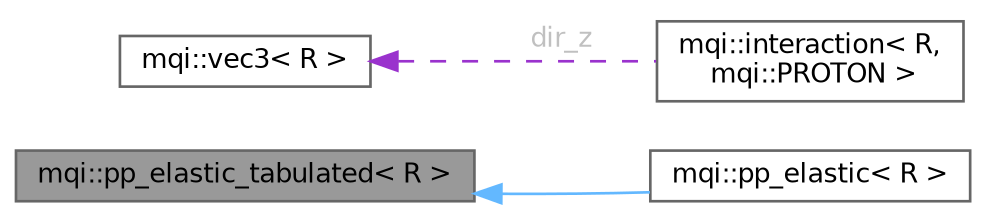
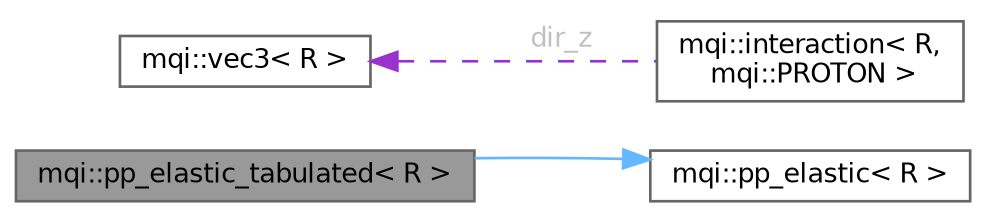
edge "mqi::pp_elastic< R >" -> "mqi::pp_elastic_tabulated< R >": reversed
